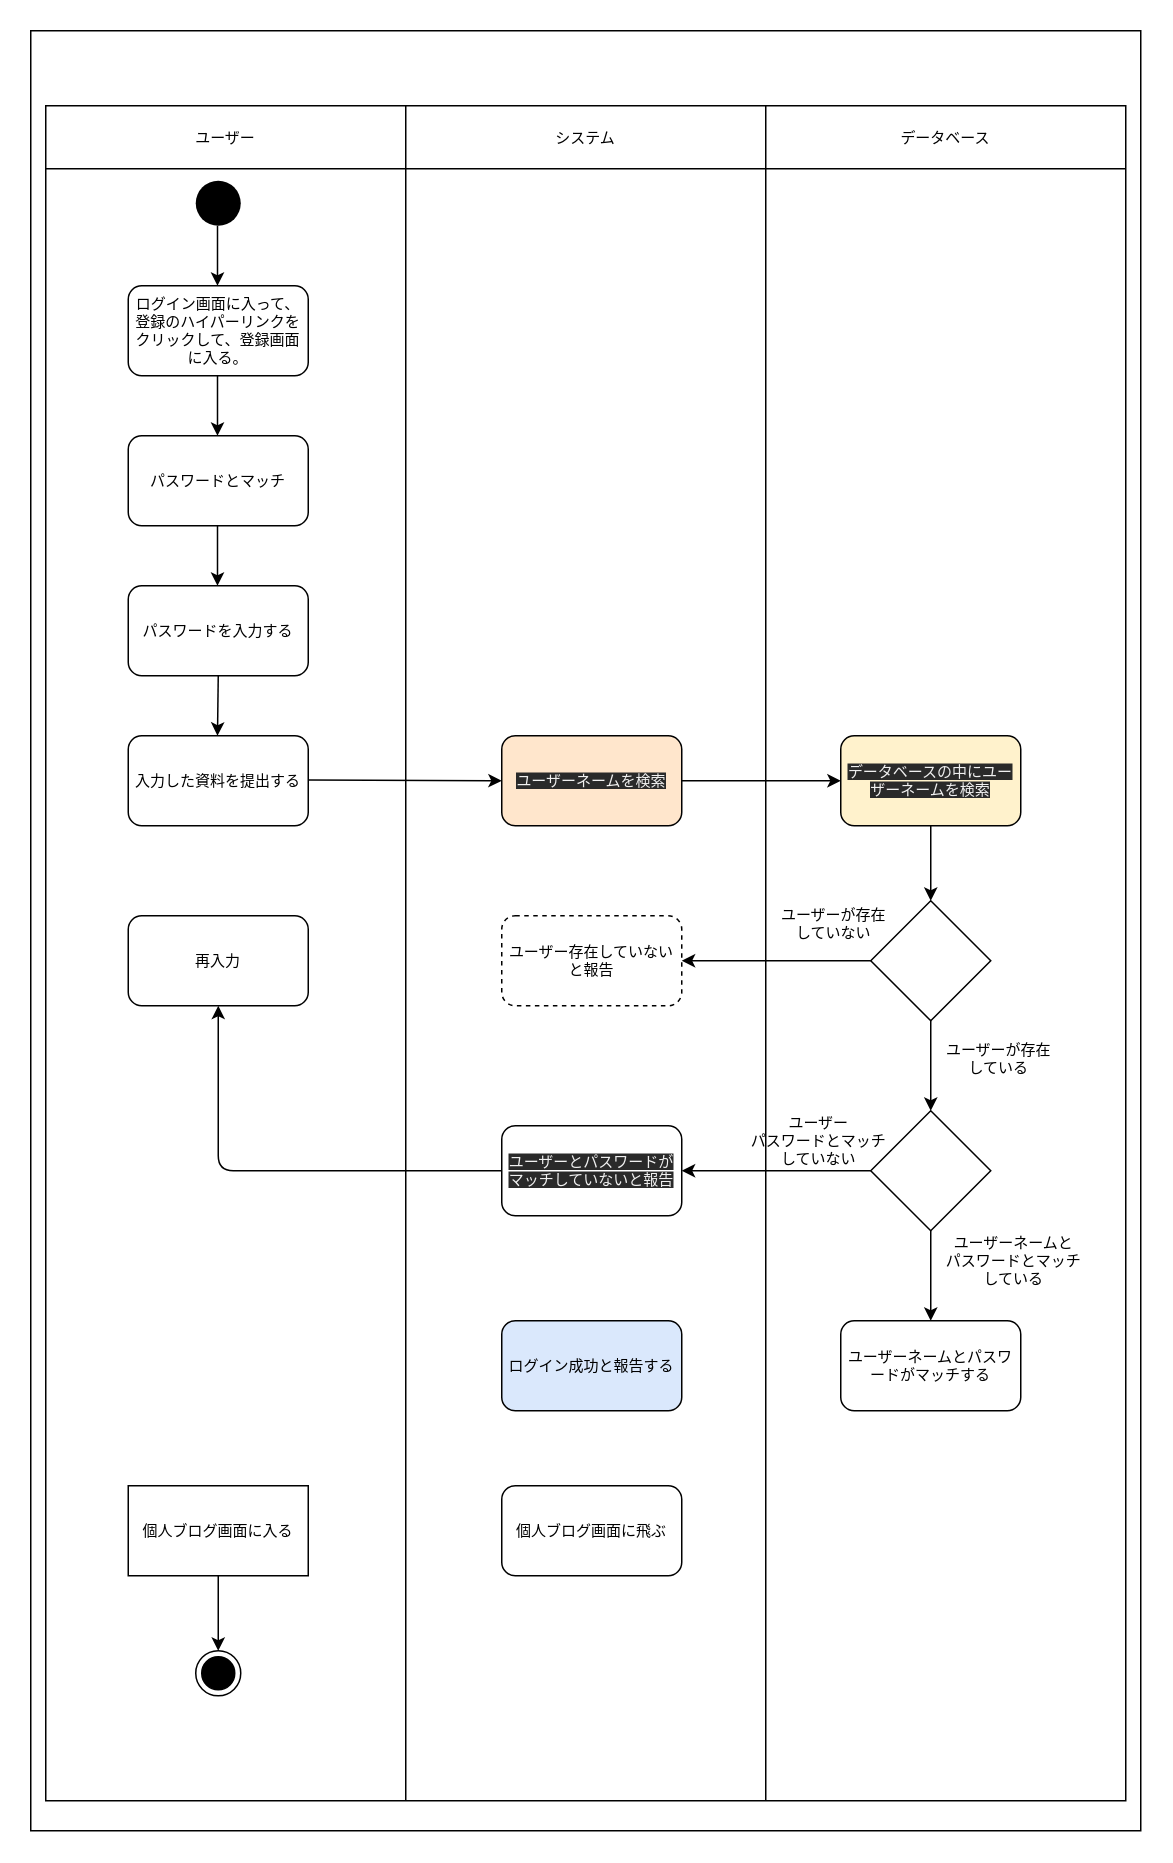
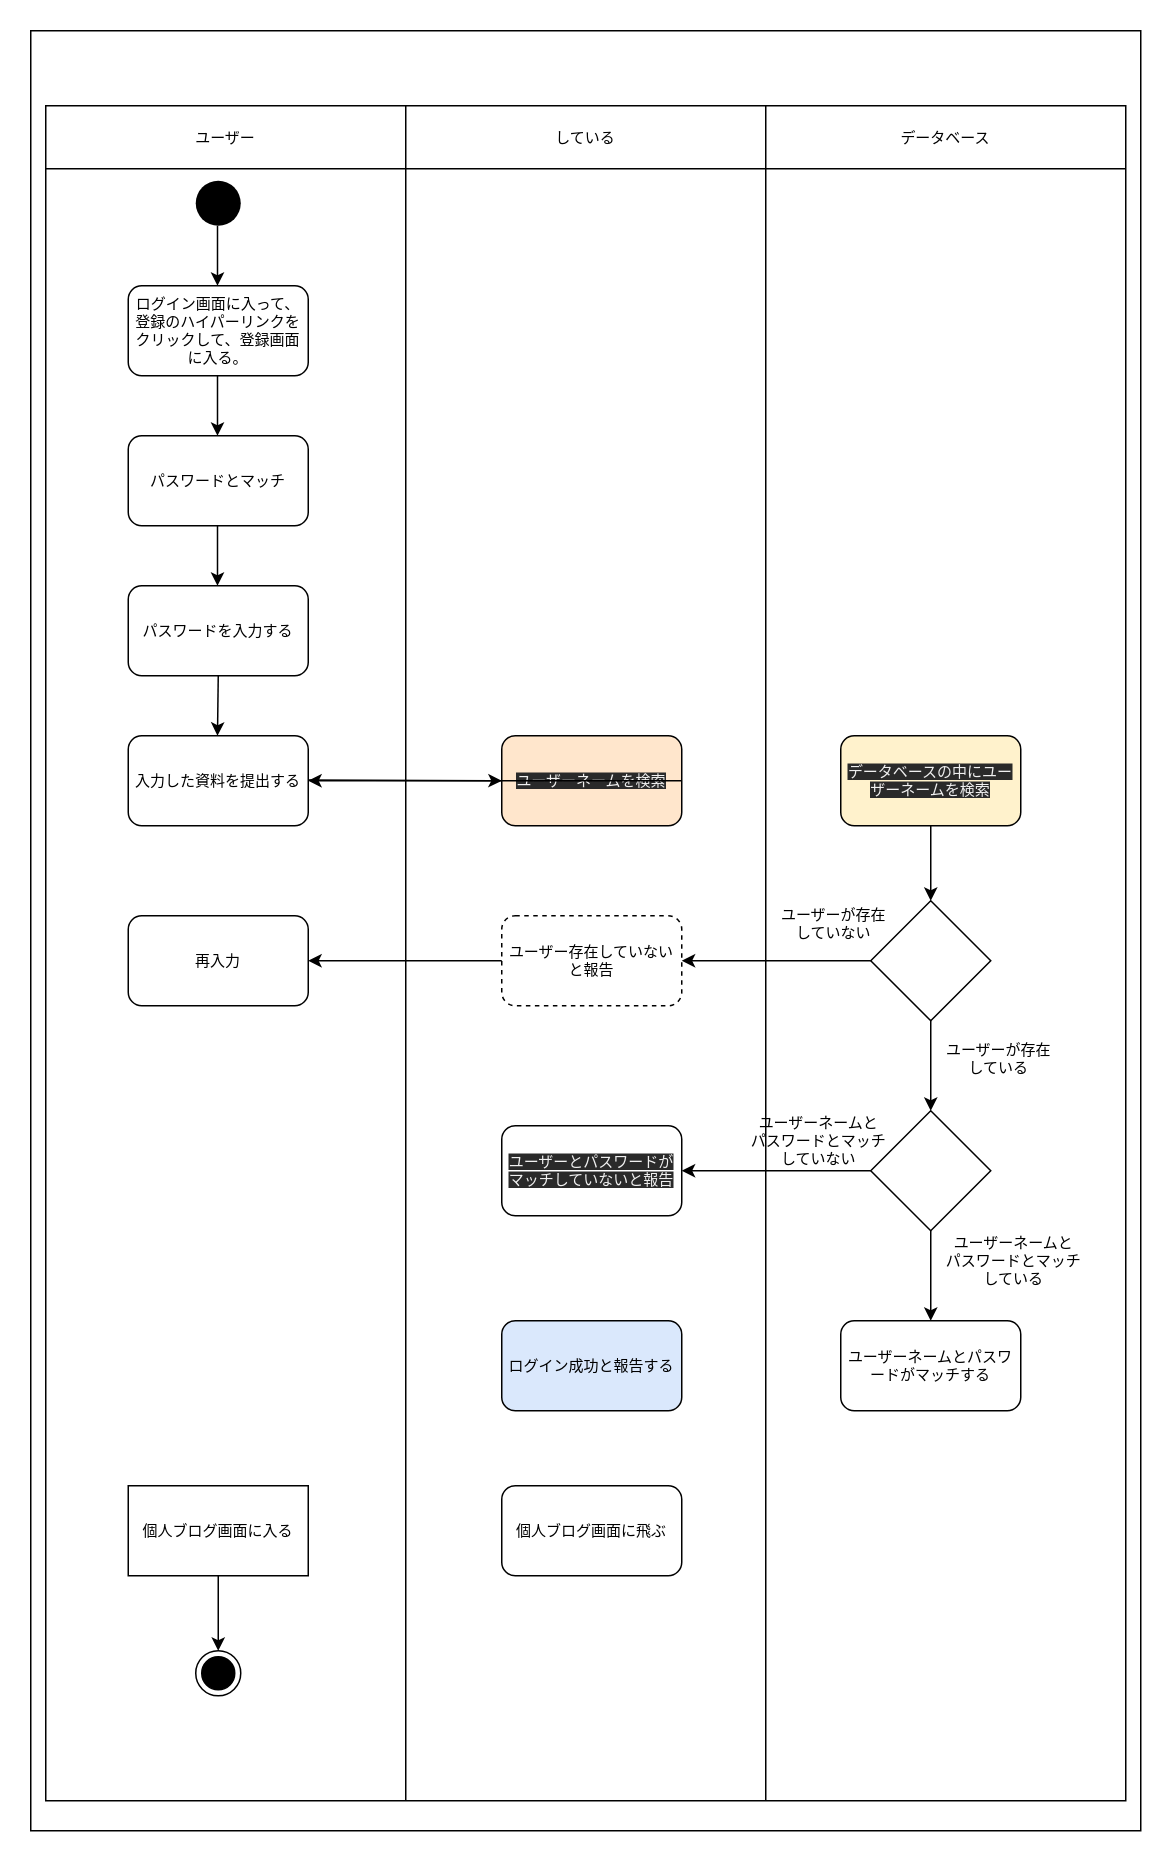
node "システム": label "システム" -> "している"
edge "ユーザーネームを検索" -> "データベースの中にユーザーネームを検索": now "ユーザーネームを検索" -> "入力した資料を提出する"
edge "ユーザー存在していないと報告" -> "再入力": added
node "ユーザー パスワードとマッチ していない": label "ユーザー パスワードとマッチ していない" -> "ユーザーネームと パスワードとマッチ していない"
edge "ユーザーとパスワードがマッチしていないと報告" -> "再入力": removed
